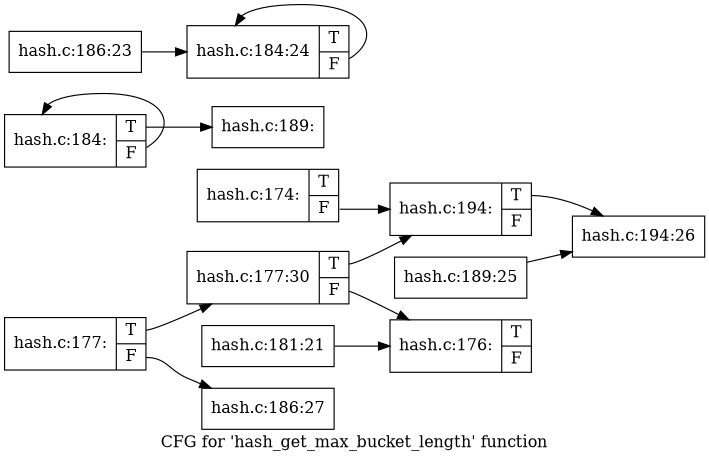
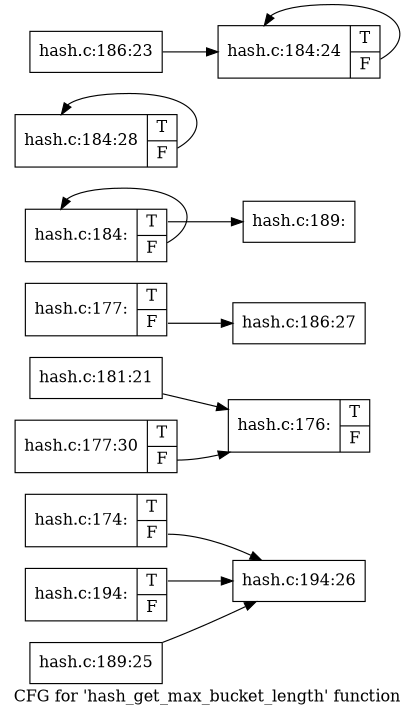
node "hash.c:184:28": added
edge "hash.c:174:" -> "hash.c:194:": now "hash.c:174:" -> "hash.c:194:26"
edge "hash.c:177:30" -> "hash.c:194:": removed
edge "hash.c:177:" -> "hash.c:177:30": removed
